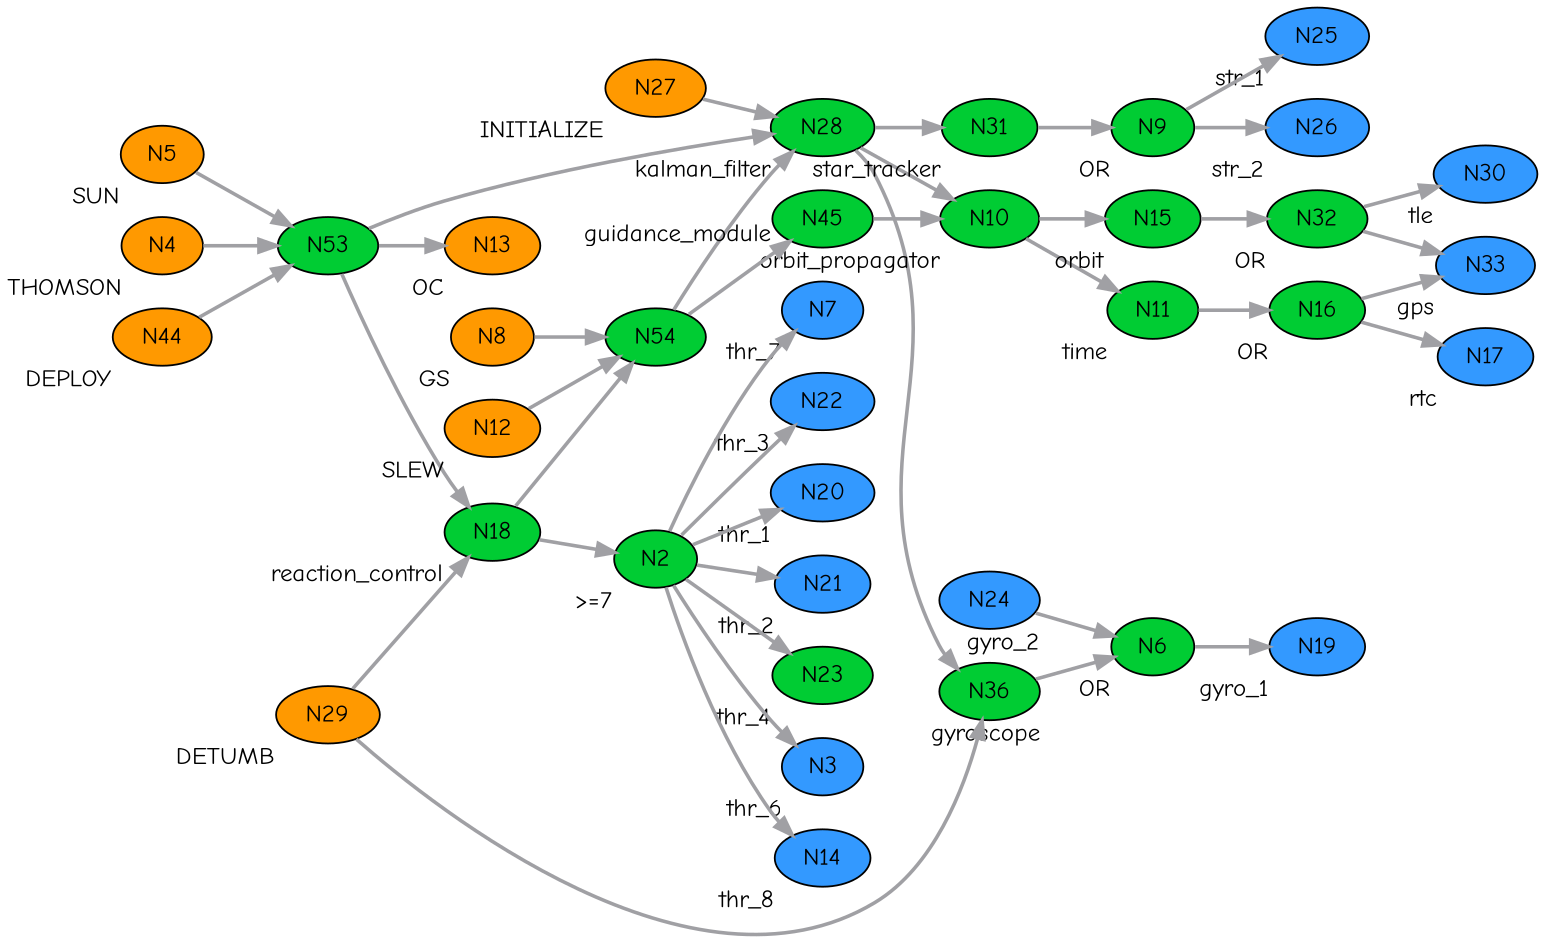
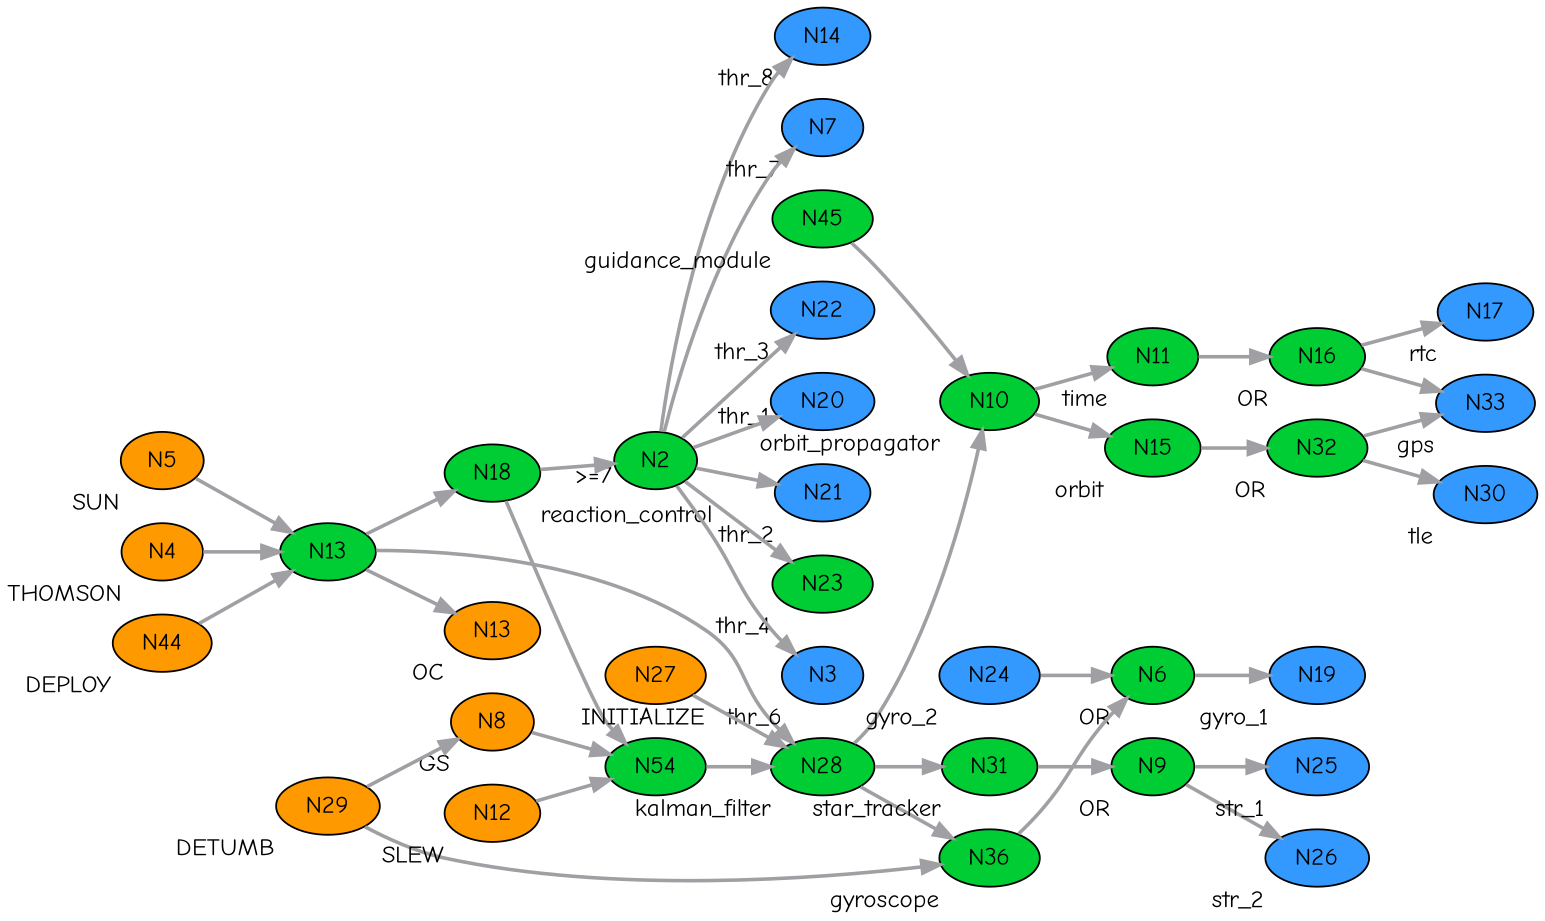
node "N53": label "N53" -> "N13"
edge "N54" -> "N45 guidance_module": removed
edge "N29 DETUMB" -> "N18 reaction_control": now "N29 DETUMB" -> "N8 GS"
